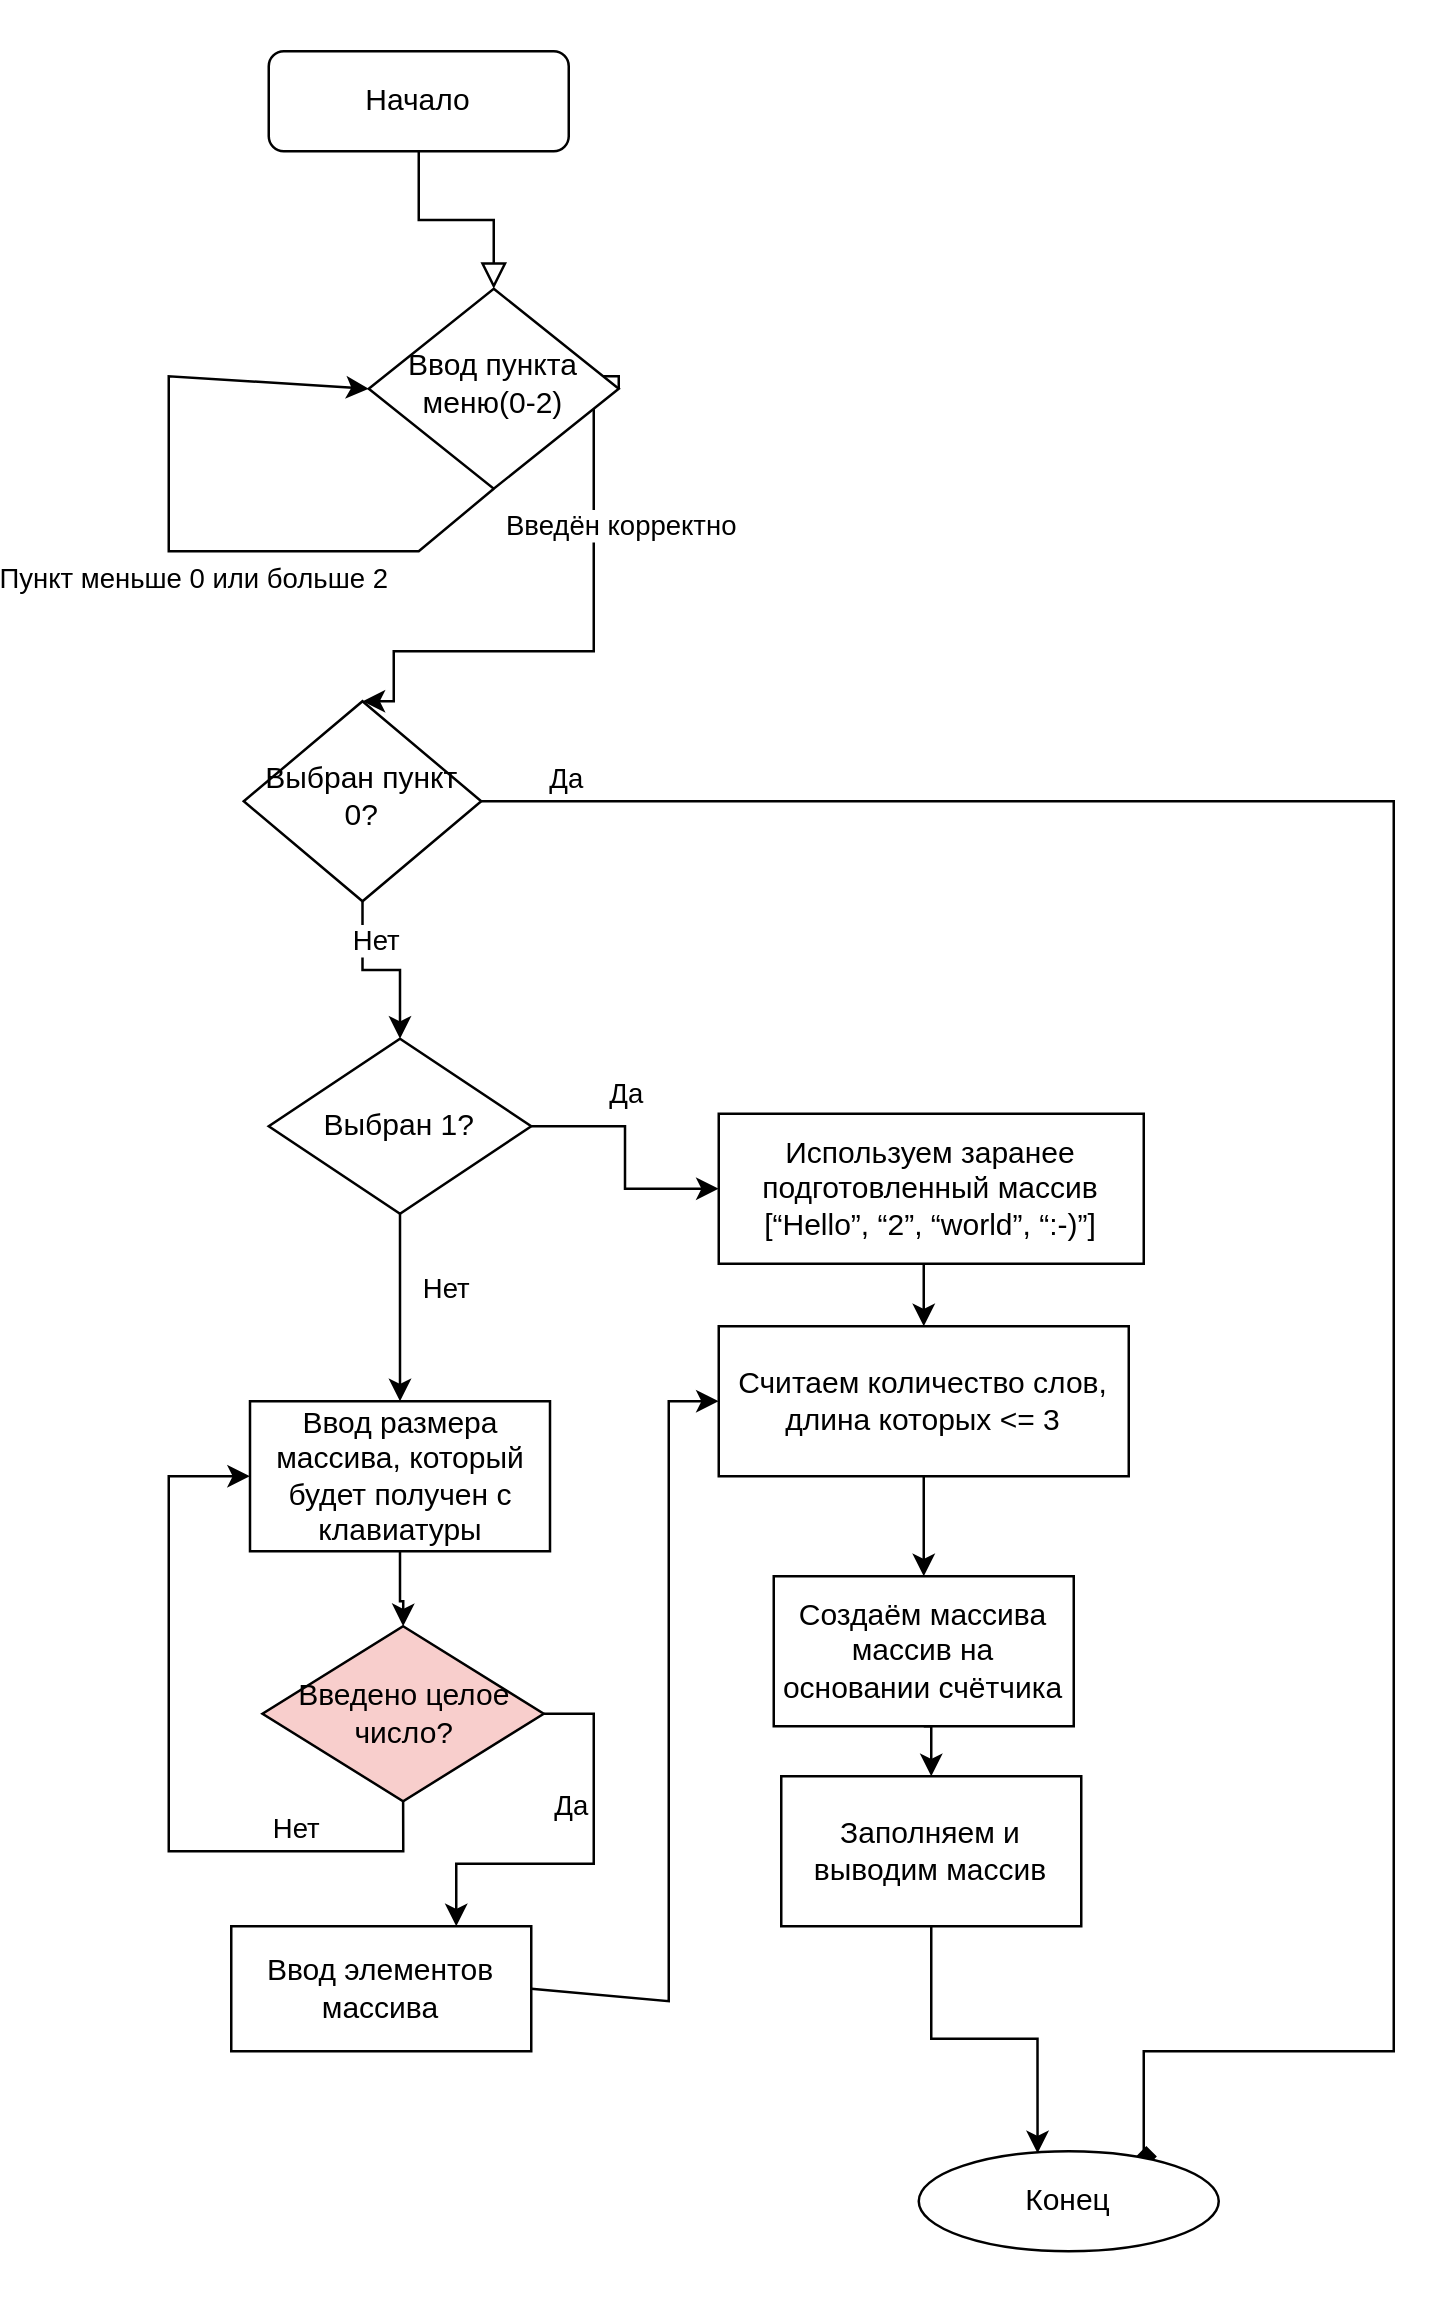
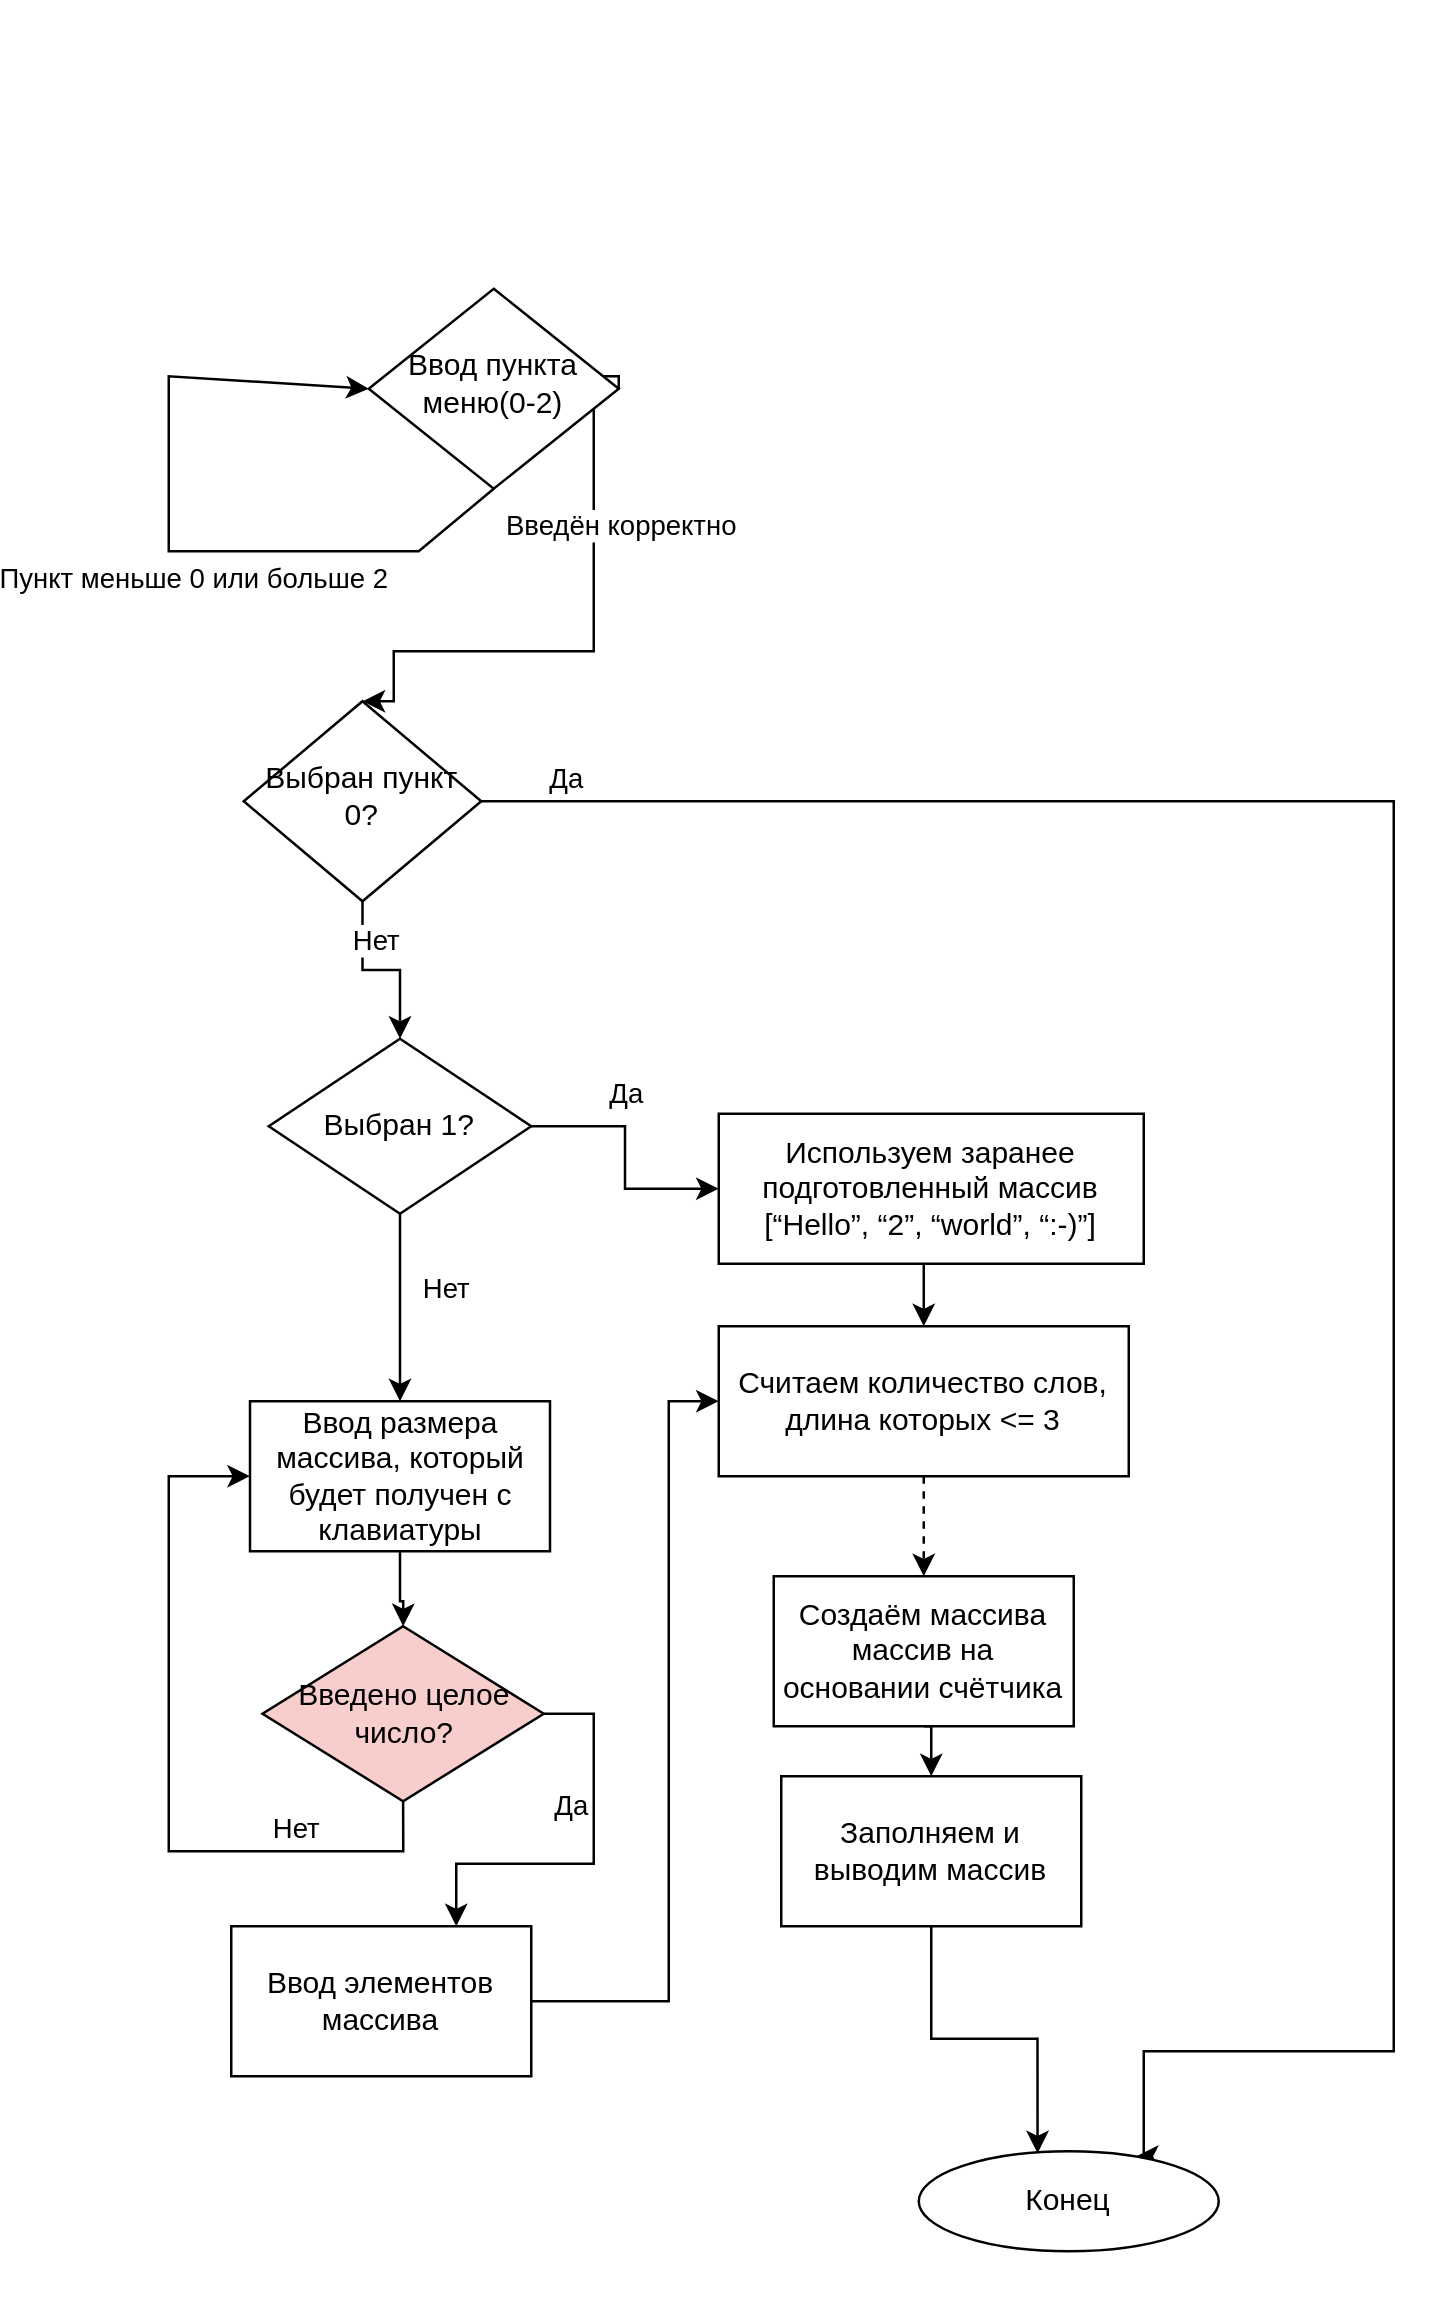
node "Начало": removed
edge "Начало" -> "Ввод пункта меню(0-2)": removed
edge "Считаем количество слов, длина которых <= 3" -> "Создаём массива массив на основании счётчика": style solid -> dashed
node "Ввод элементов массива": size 300x125 -> 300x150
edge "Выбран пункт 0?" -> "Конец": arrowhead diamond -> classic
